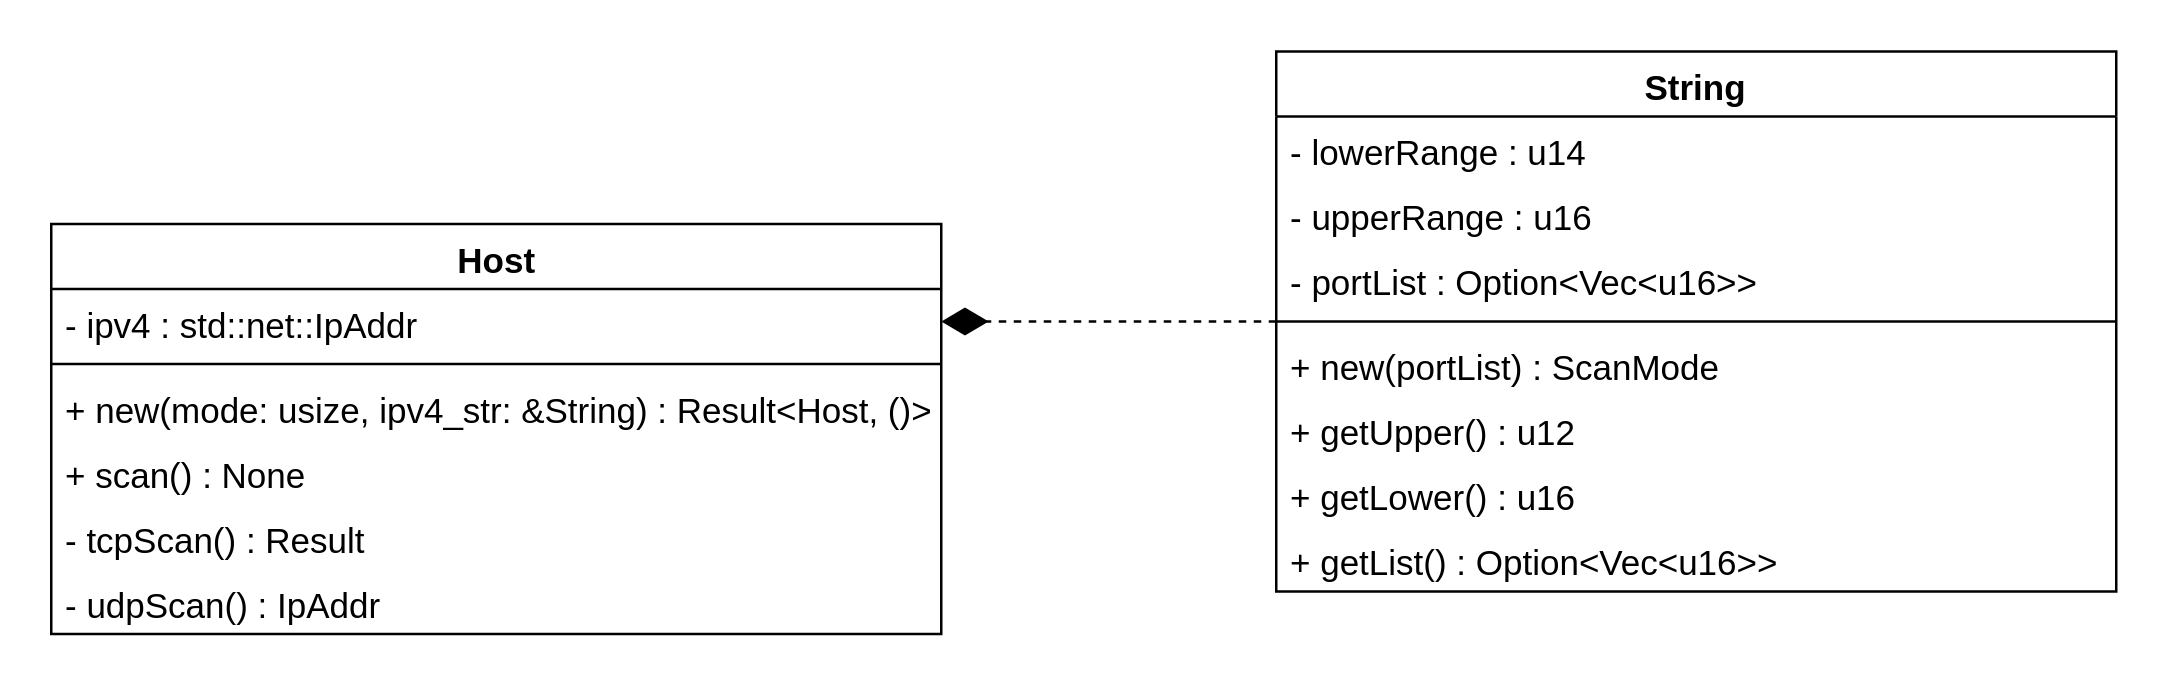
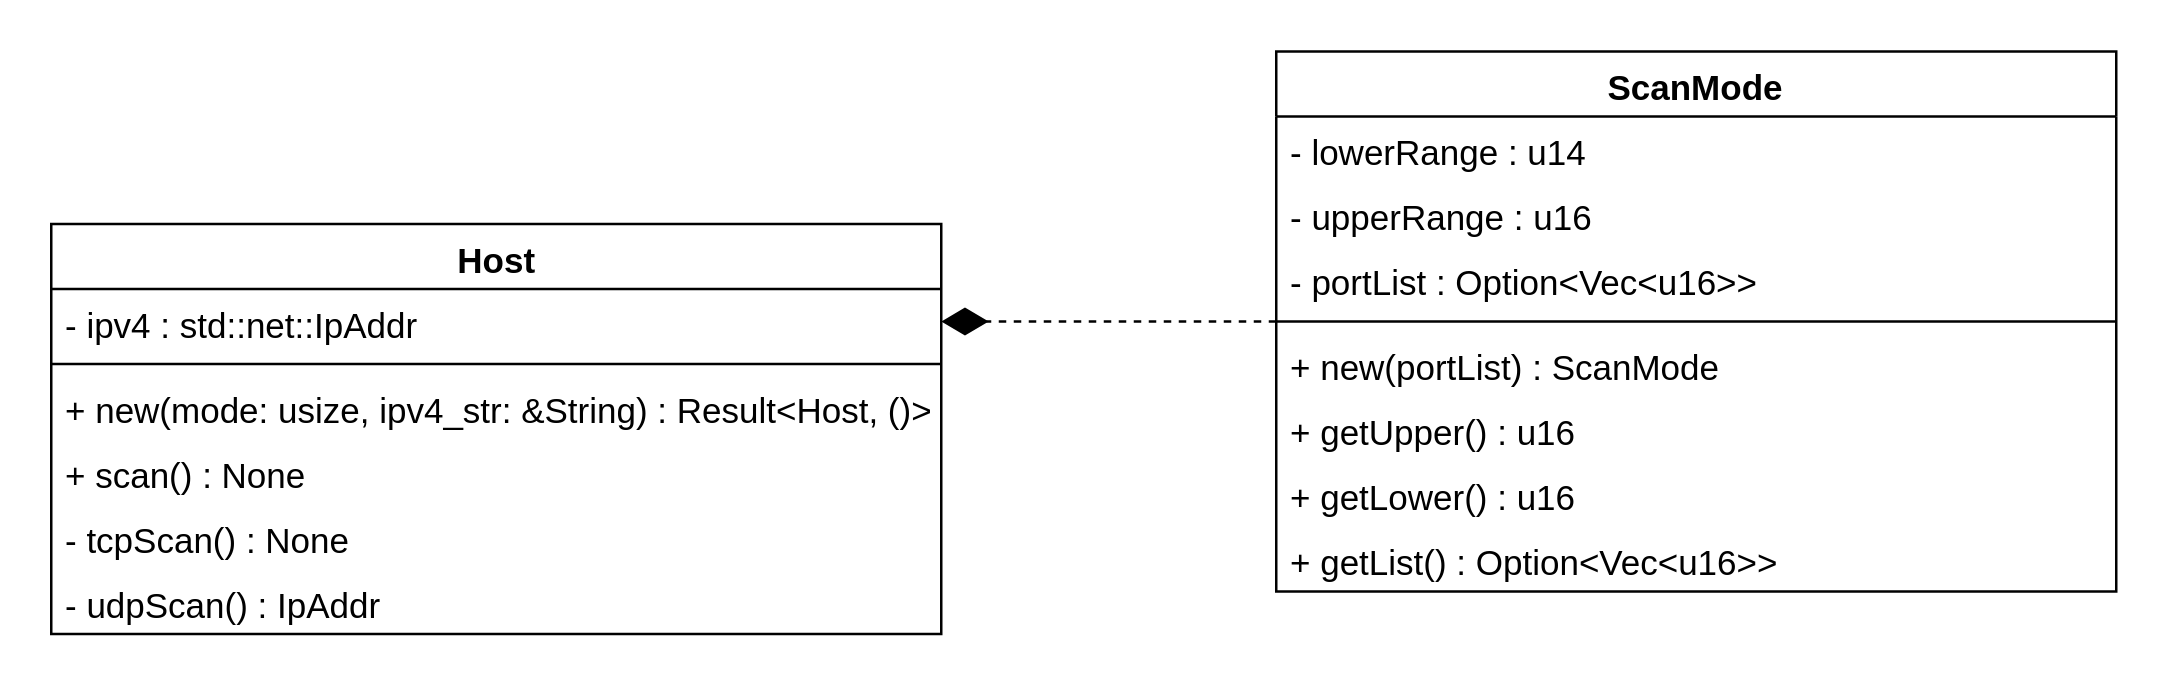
node "String": label "String" -> "ScanMode"
node "+ getUpper() : u12": label "+ getUpper() : u12" -> "+ getUpper() : u16"
node "- tcpScan() : Result": label "- tcpScan() : Result" -> "- tcpScan() : None"
